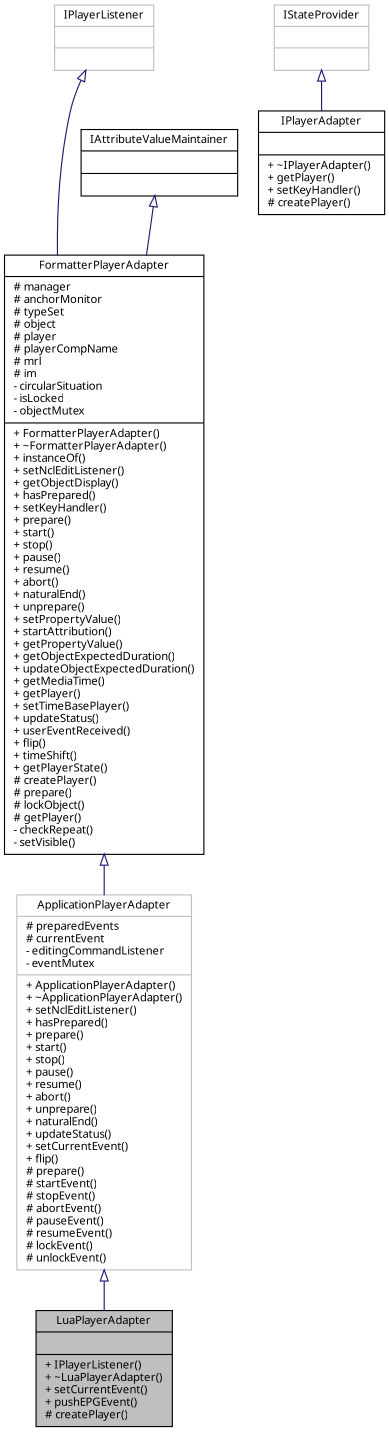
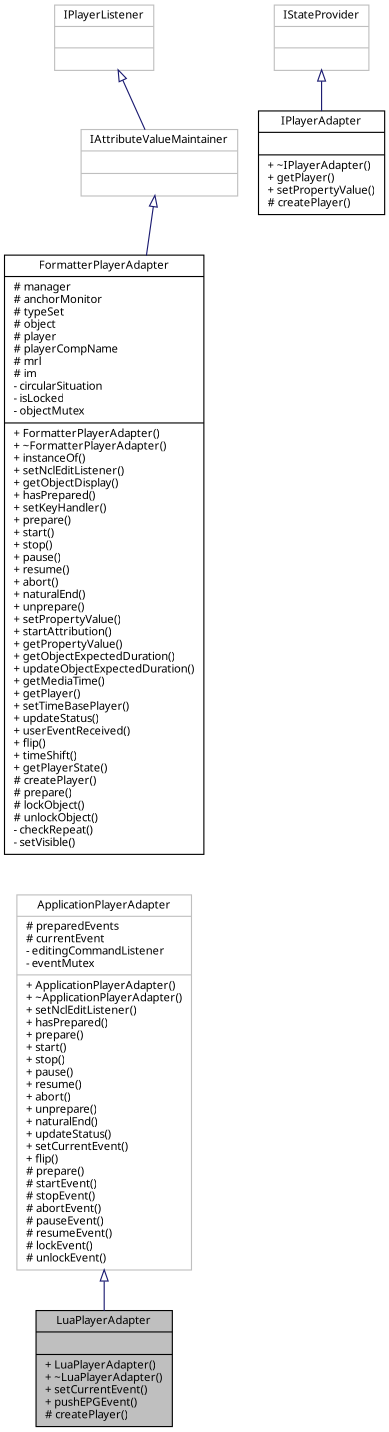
node "IAttributeValueMaintainer": color black -> grey75
edge "FormatterPlayerAdapter" -> "IPlayerListener": now "IAttributeValueMaintainer" -> "IPlayerListener"
node "IPlayerAdapter": text "+ setKeyHandler()" -> "+ setPropertyValue()"
node "FormatterPlayerAdapter": text "# getPlayer()" -> "# unlockObject()"
edge "ApplicationPlayerAdapter" -> "FormatterPlayerAdapter": removed
node "LuaPlayerAdapter": text "+ IPlayerListener()" -> "+ LuaPlayerAdapter()"
